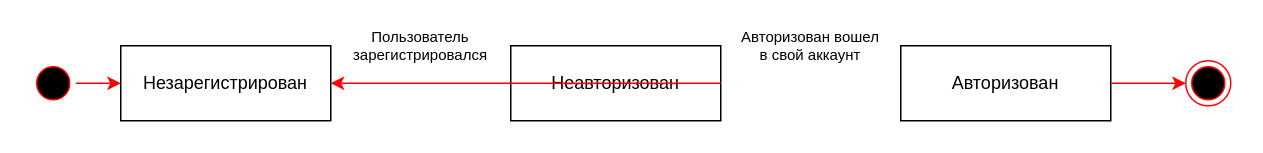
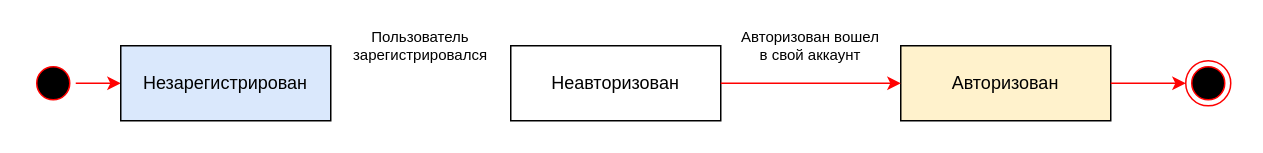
node "Незарегистрирован": fillcolor #ffffff -> #dae8fc
edge "Неавторизован" -> "Незарегистрирован": now "Неавторизован" -> "Авторизован"
node "Авторизован": fillcolor #ffffff -> #fff2cc
